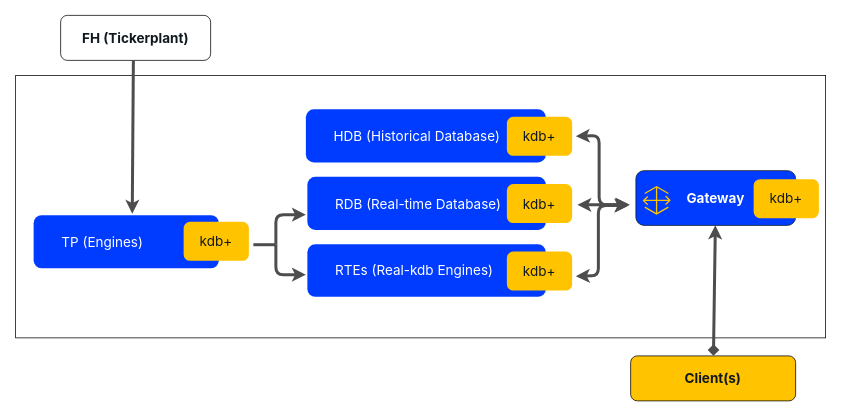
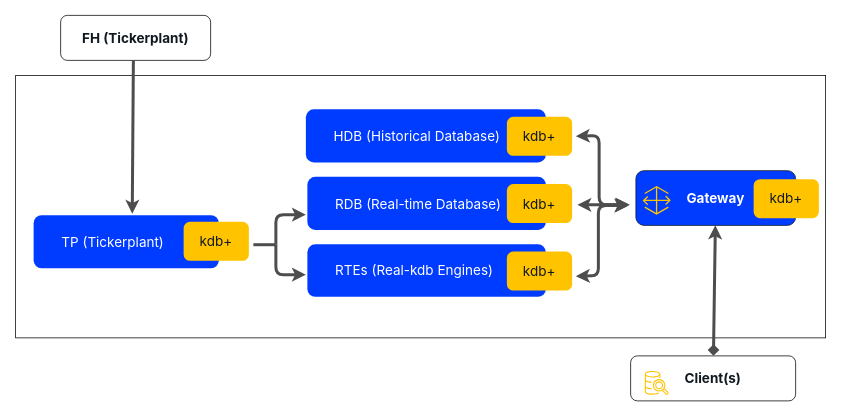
node "TP (Engines)": label "TP (Engines)" -> "TP (Tickerplant)"
node "Client(s)": fillcolor #ffc300 -> #ffffff
